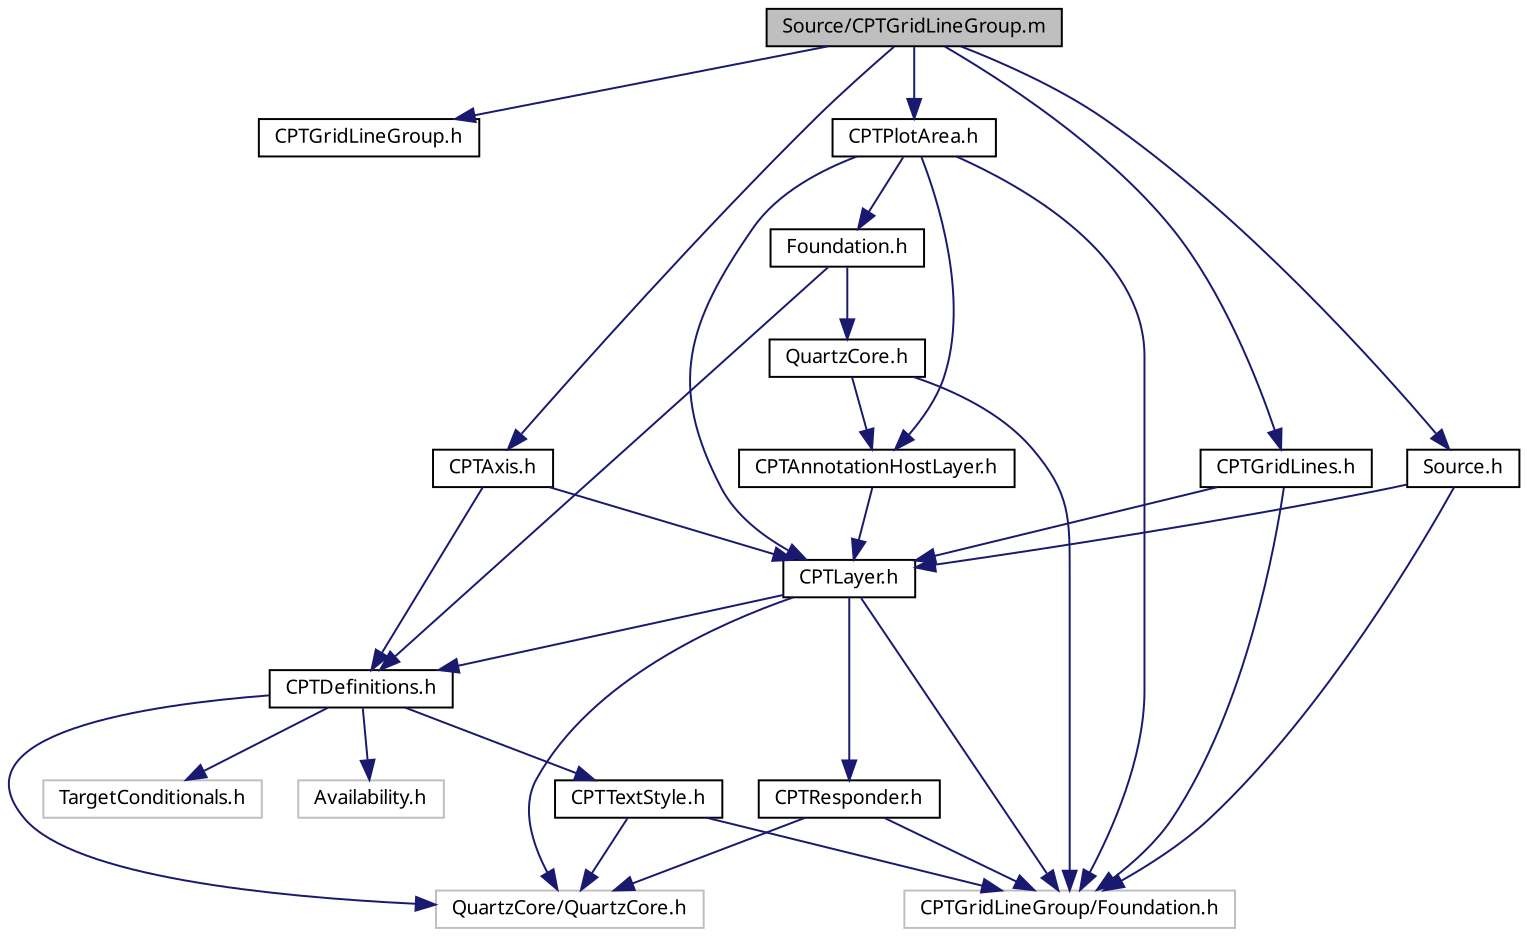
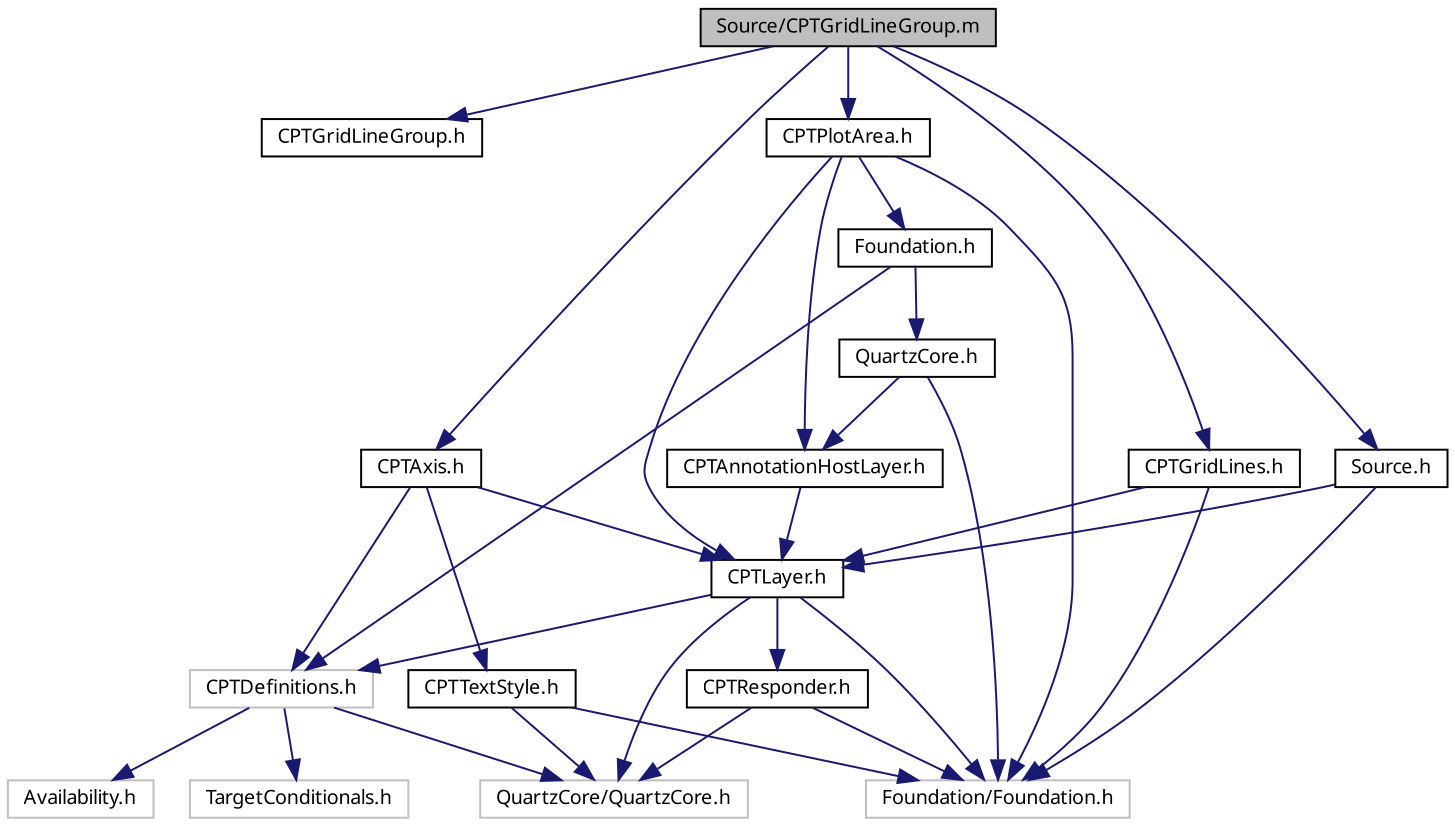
node "CPTDefinitions.h": color black -> grey75
edge "CPTDefinitions.h" -> "CPTTextStyle.h": now "CPTAxis.h" -> "CPTTextStyle.h"
node "CPTGridLineGroup/Foundation.h": label "CPTGridLineGroup/Foundation.h" -> "Foundation/Foundation.h"
